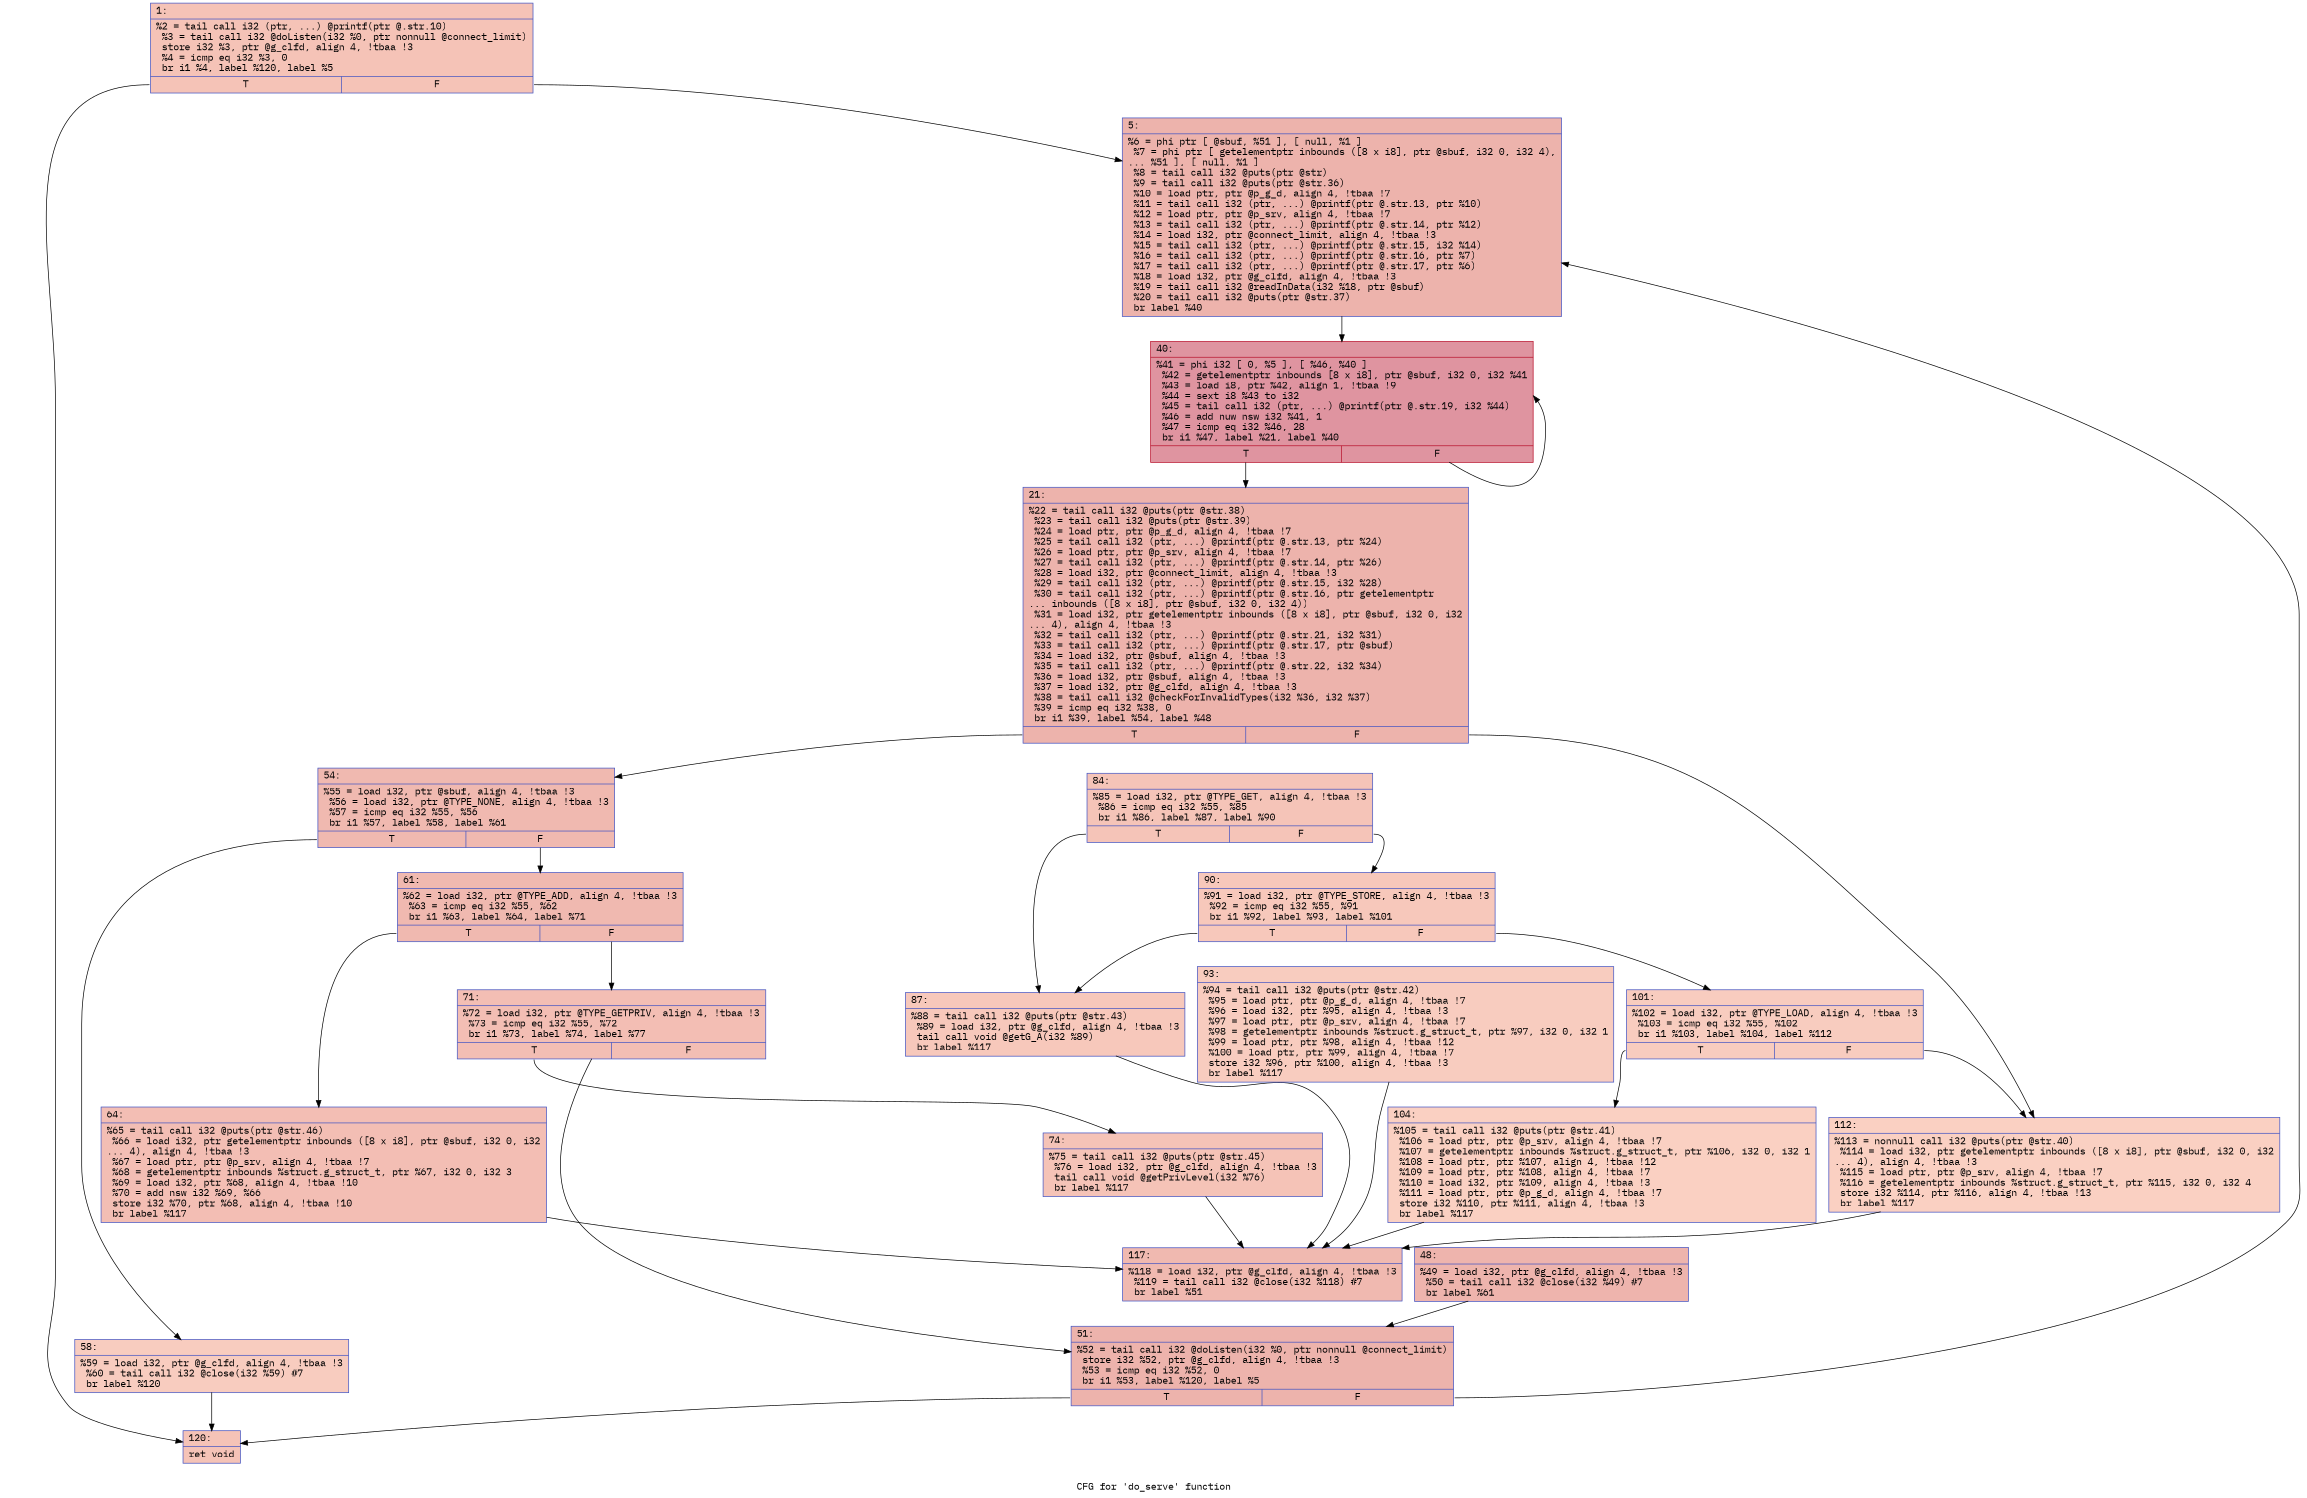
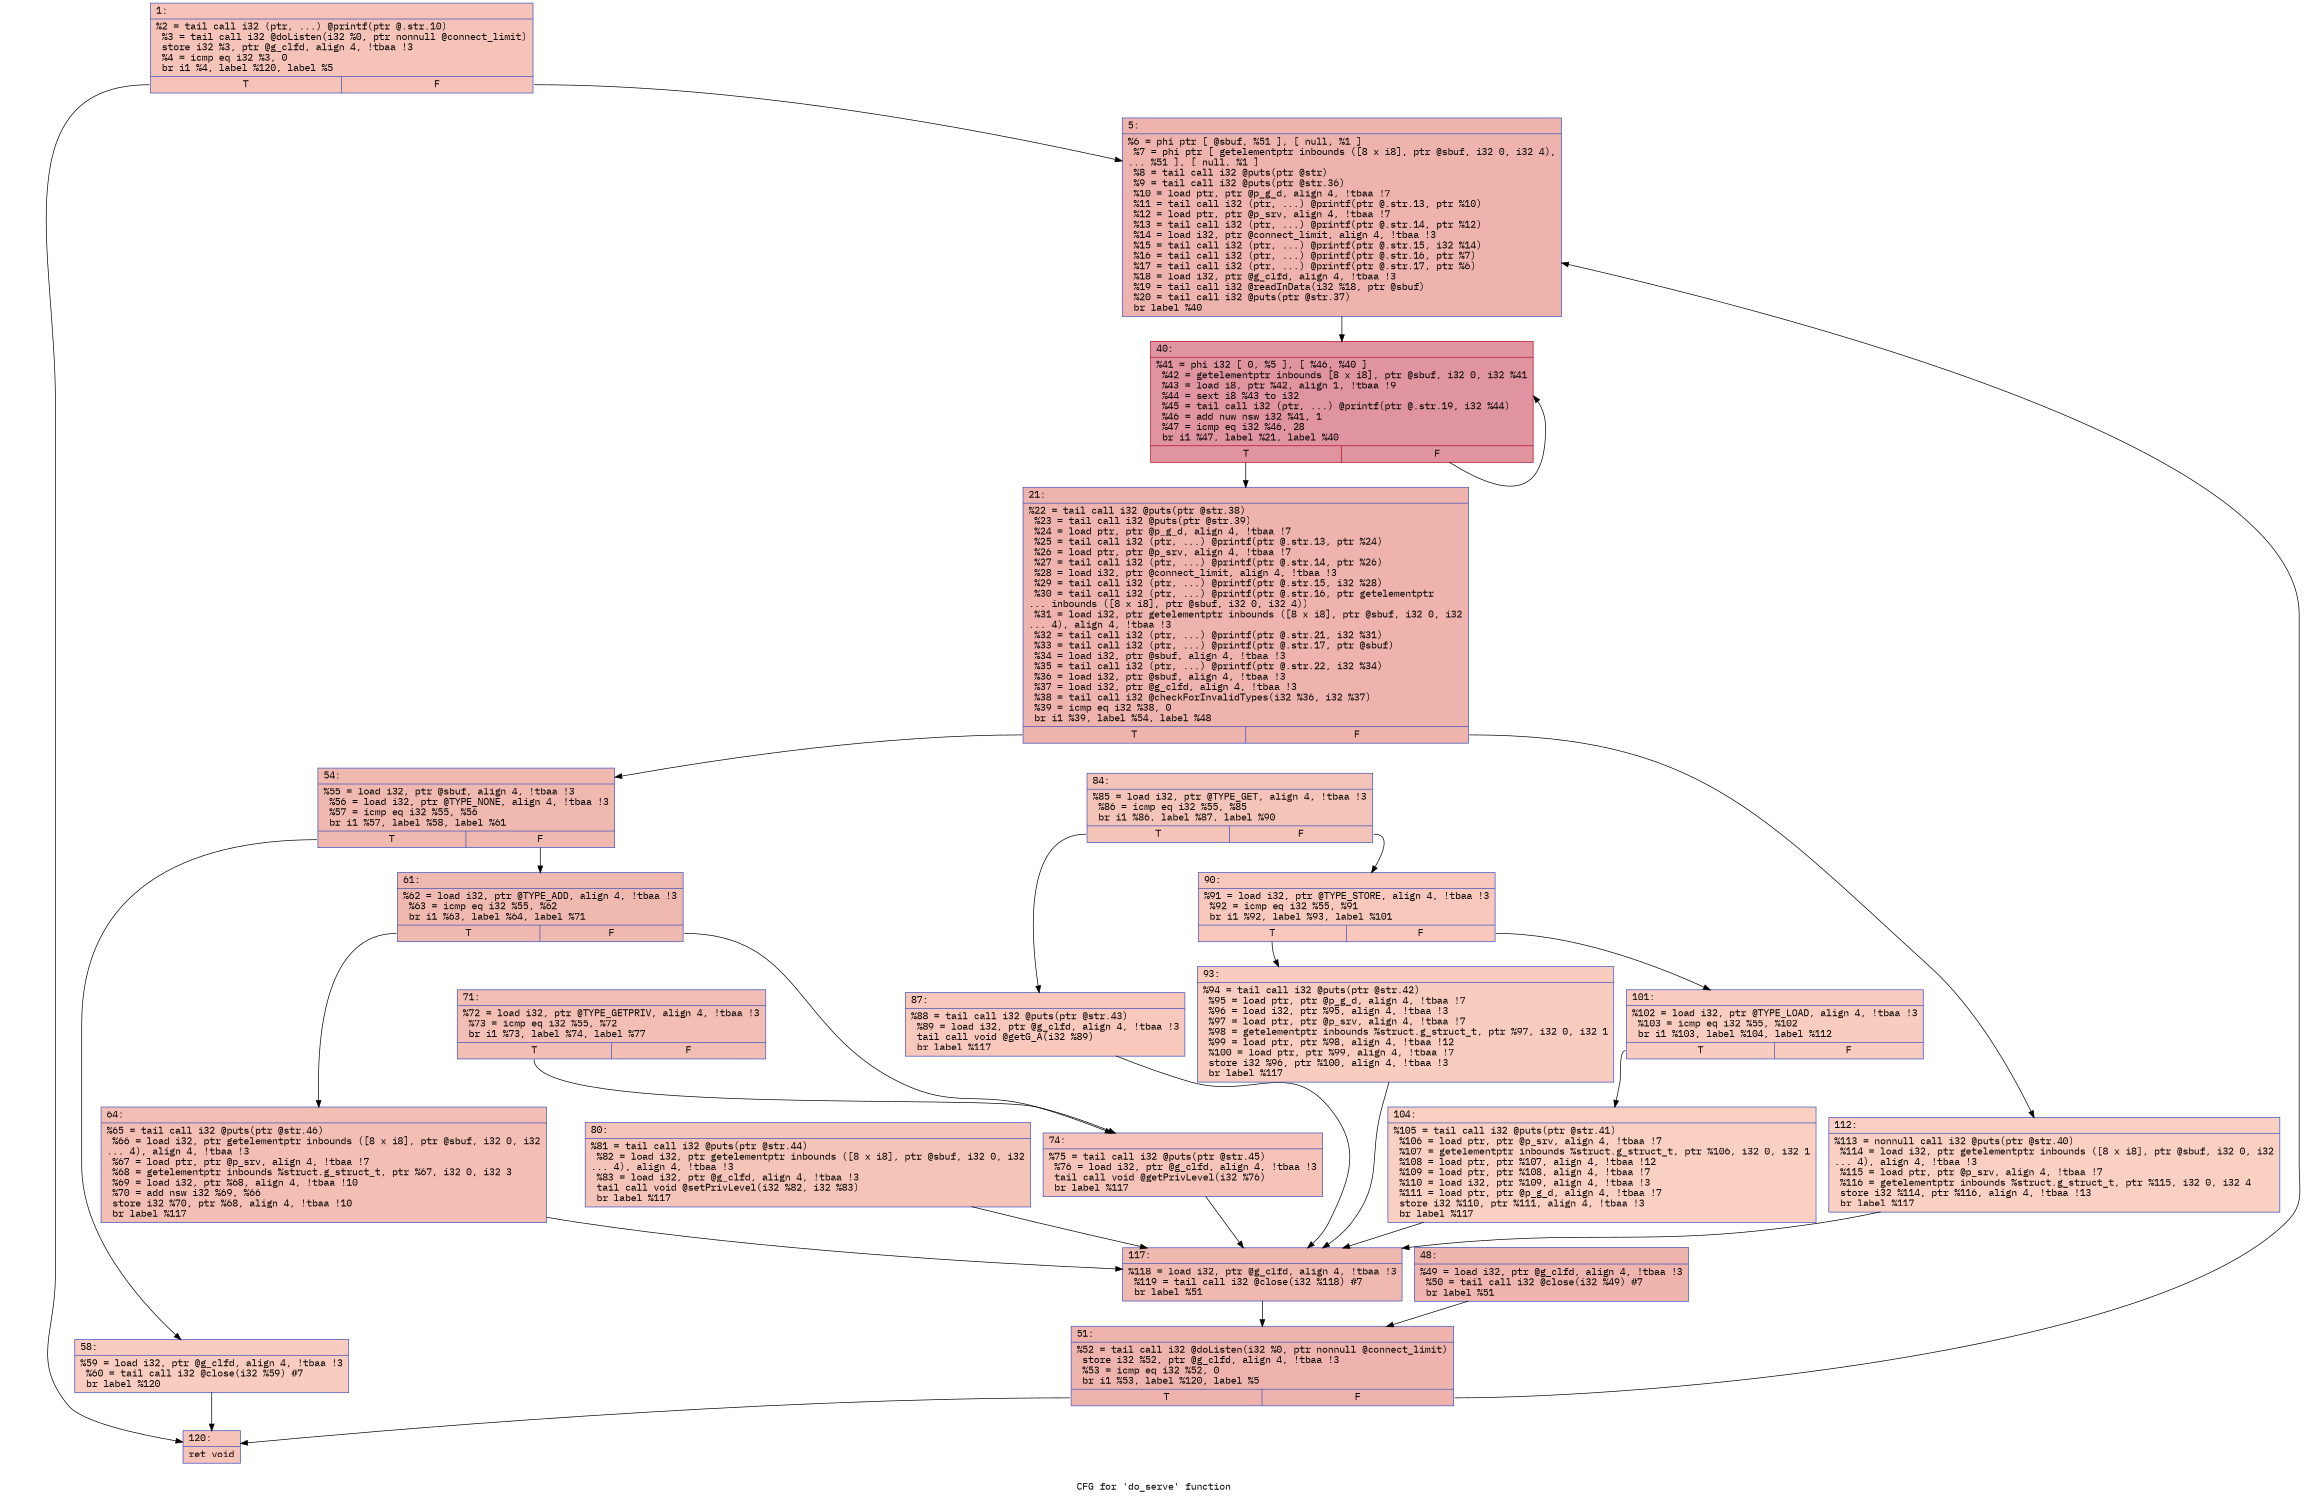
edge "90:" -> "87:": now "90:" -> "93:"
edge "61:" -> "71:": now "61:" -> "74:"
edge "101:" -> "112:": removed
node "80:": added
node "48:": text "br label %61" -> "br label %51"
edge "71:" -> "51:": now "117:" -> "51:"
